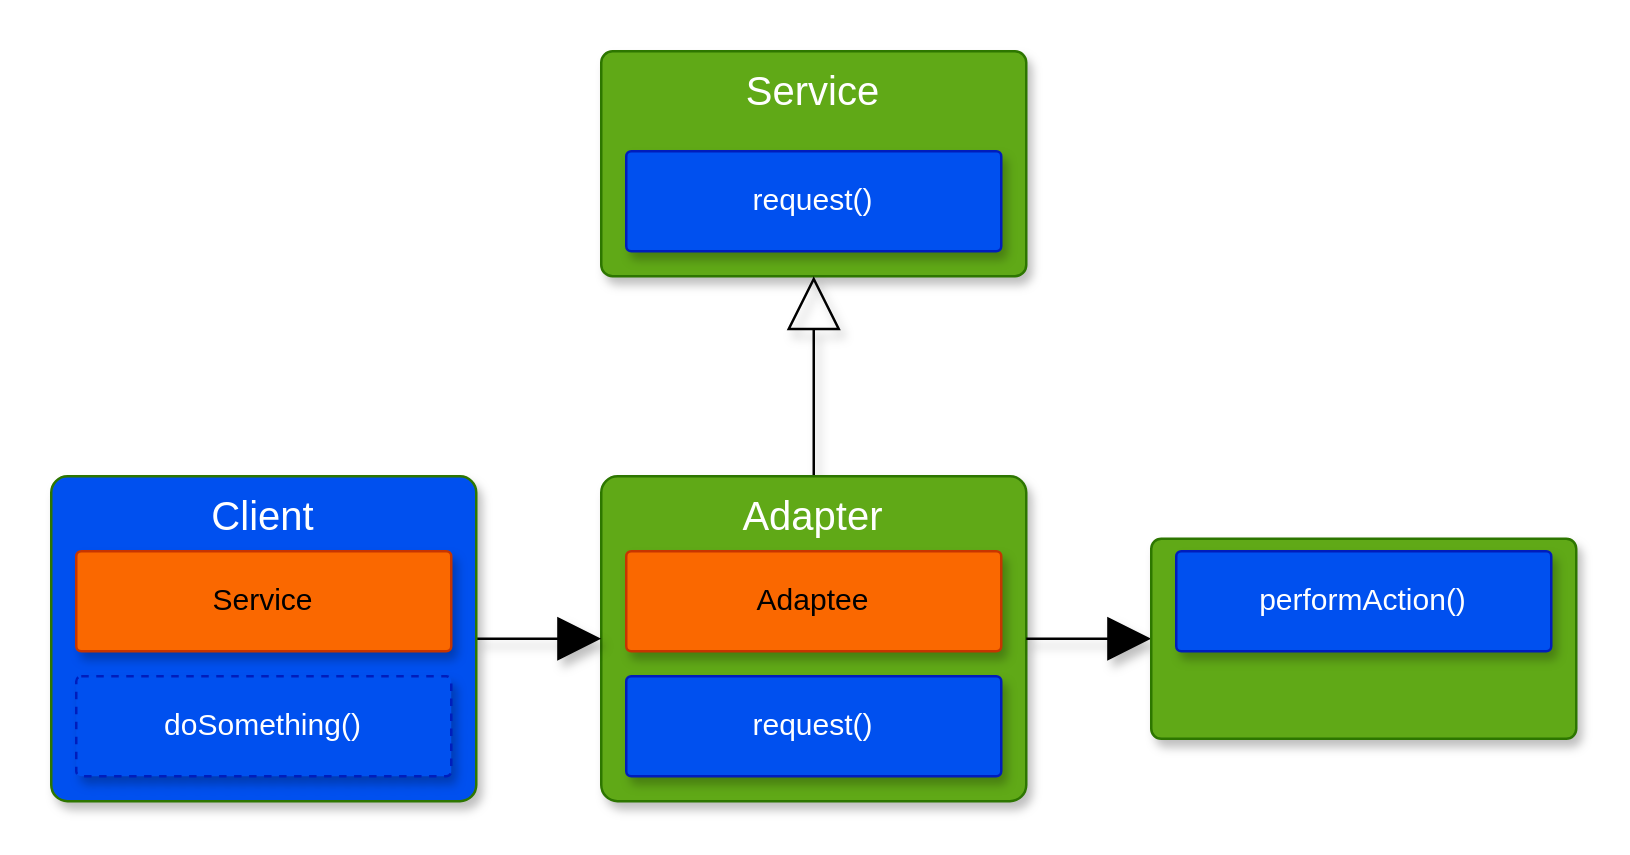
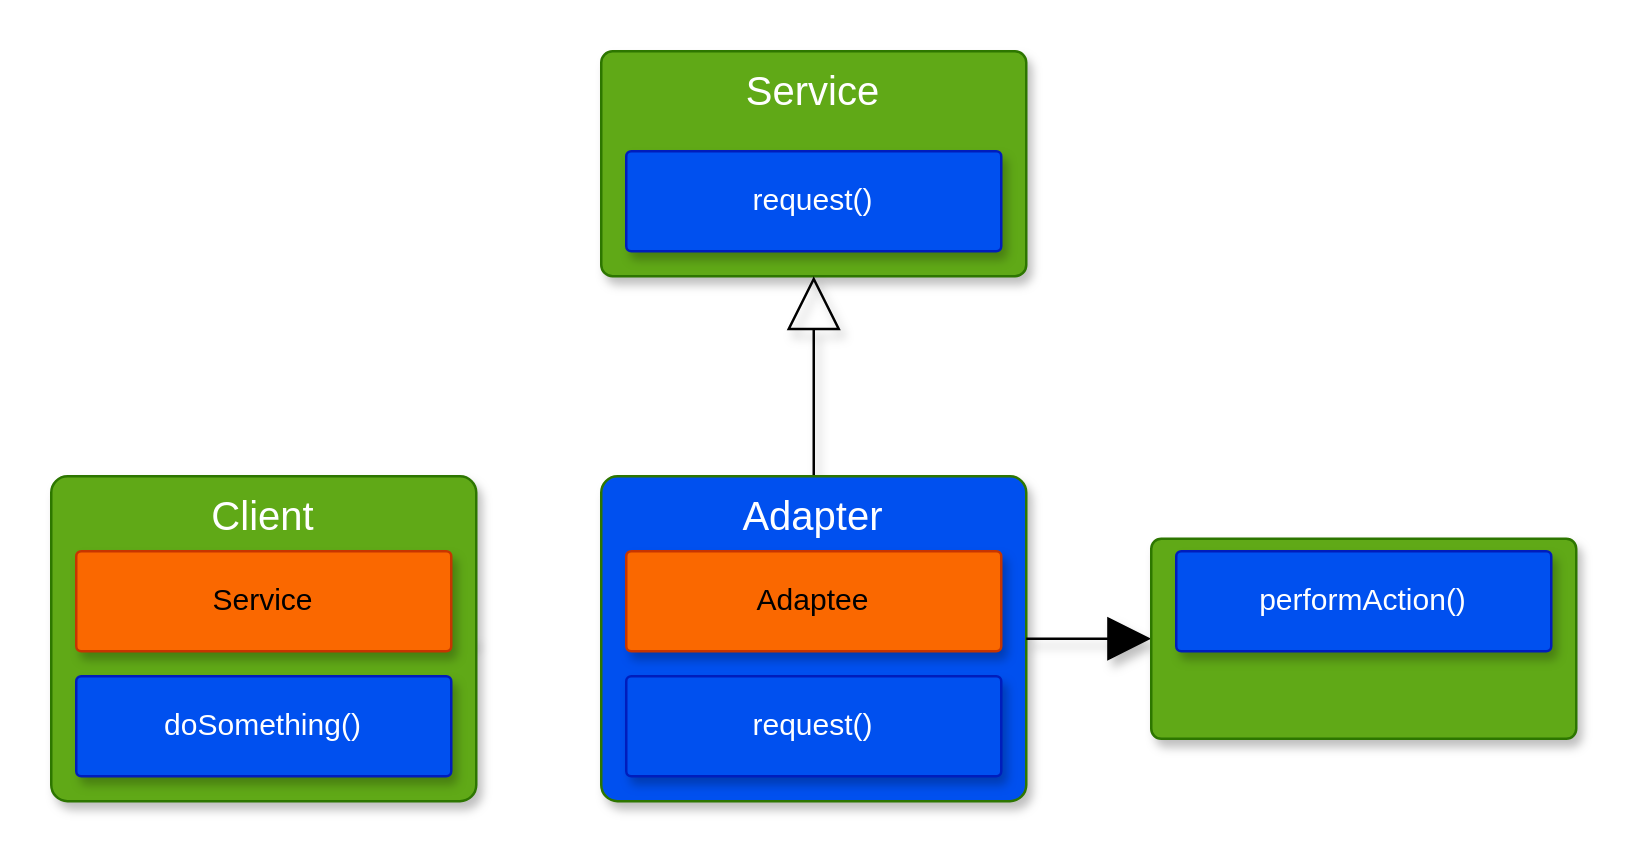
node "Client": fillcolor #0050ef -> #60a917
node "Adapter": fillcolor #60a917 -> #0050ef
edge "Client" -> "Adapter": now "Client" -> "doSomething()"
node "doSomething()": style dashed -> solid
